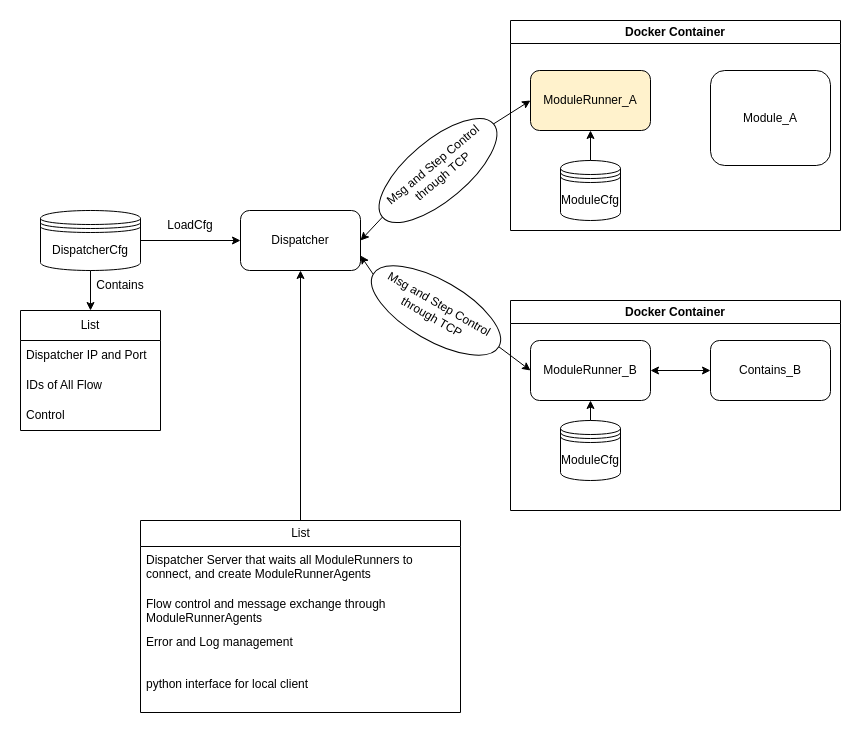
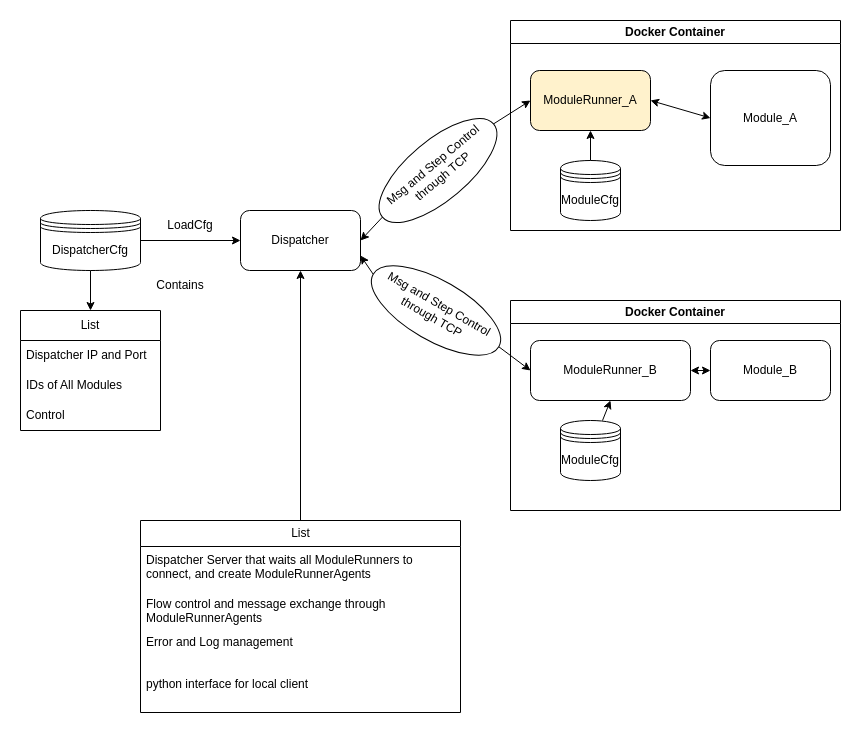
edge "ModuleRunner_A" -- "Module_A": added
node "Contains": moved (121, 286) -> (181, 286)
node "ModuleRunner_B": size 120x60 -> 160x60
node "Contains_B": label "Contains_B" -> "Module_B"
node "IDs of All Flow": label "IDs of All Flow" -> "IDs of All Modules"
